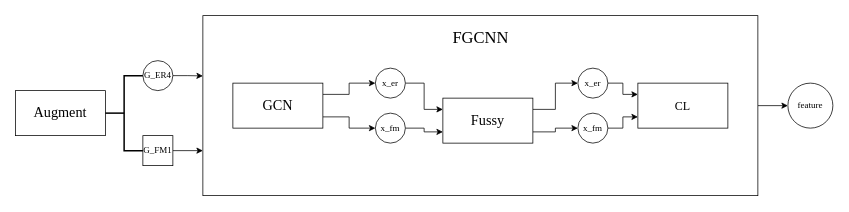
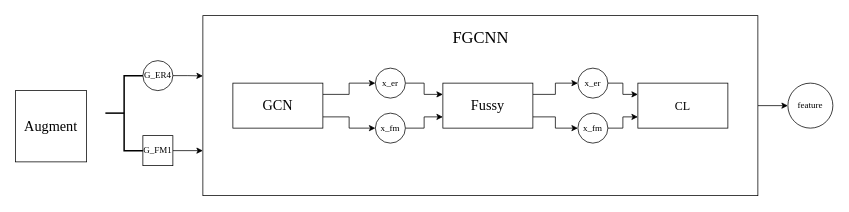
node "Augment": size 90x45 -> 71x71
node "Fussy": moved (488, 120) -> (488, 105)
